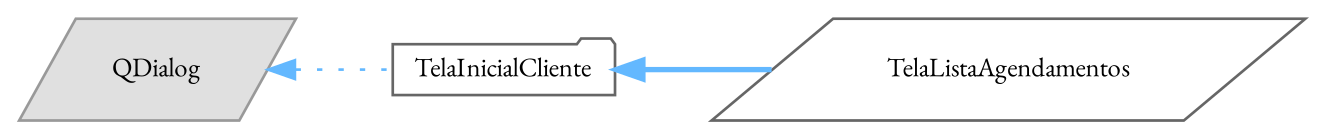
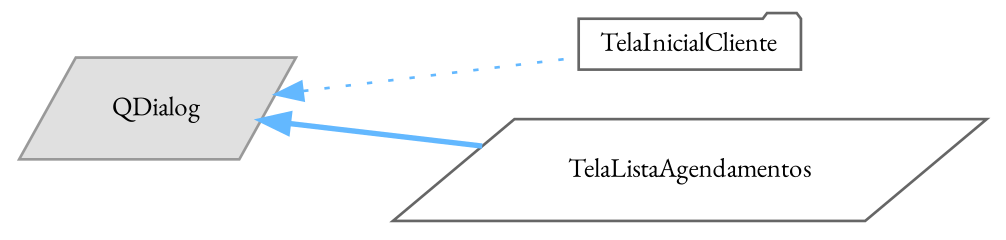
edge "TelaListaAgendamentos" -> "TelaInicialCliente": now "TelaListaAgendamentos" -> "QDialog"
